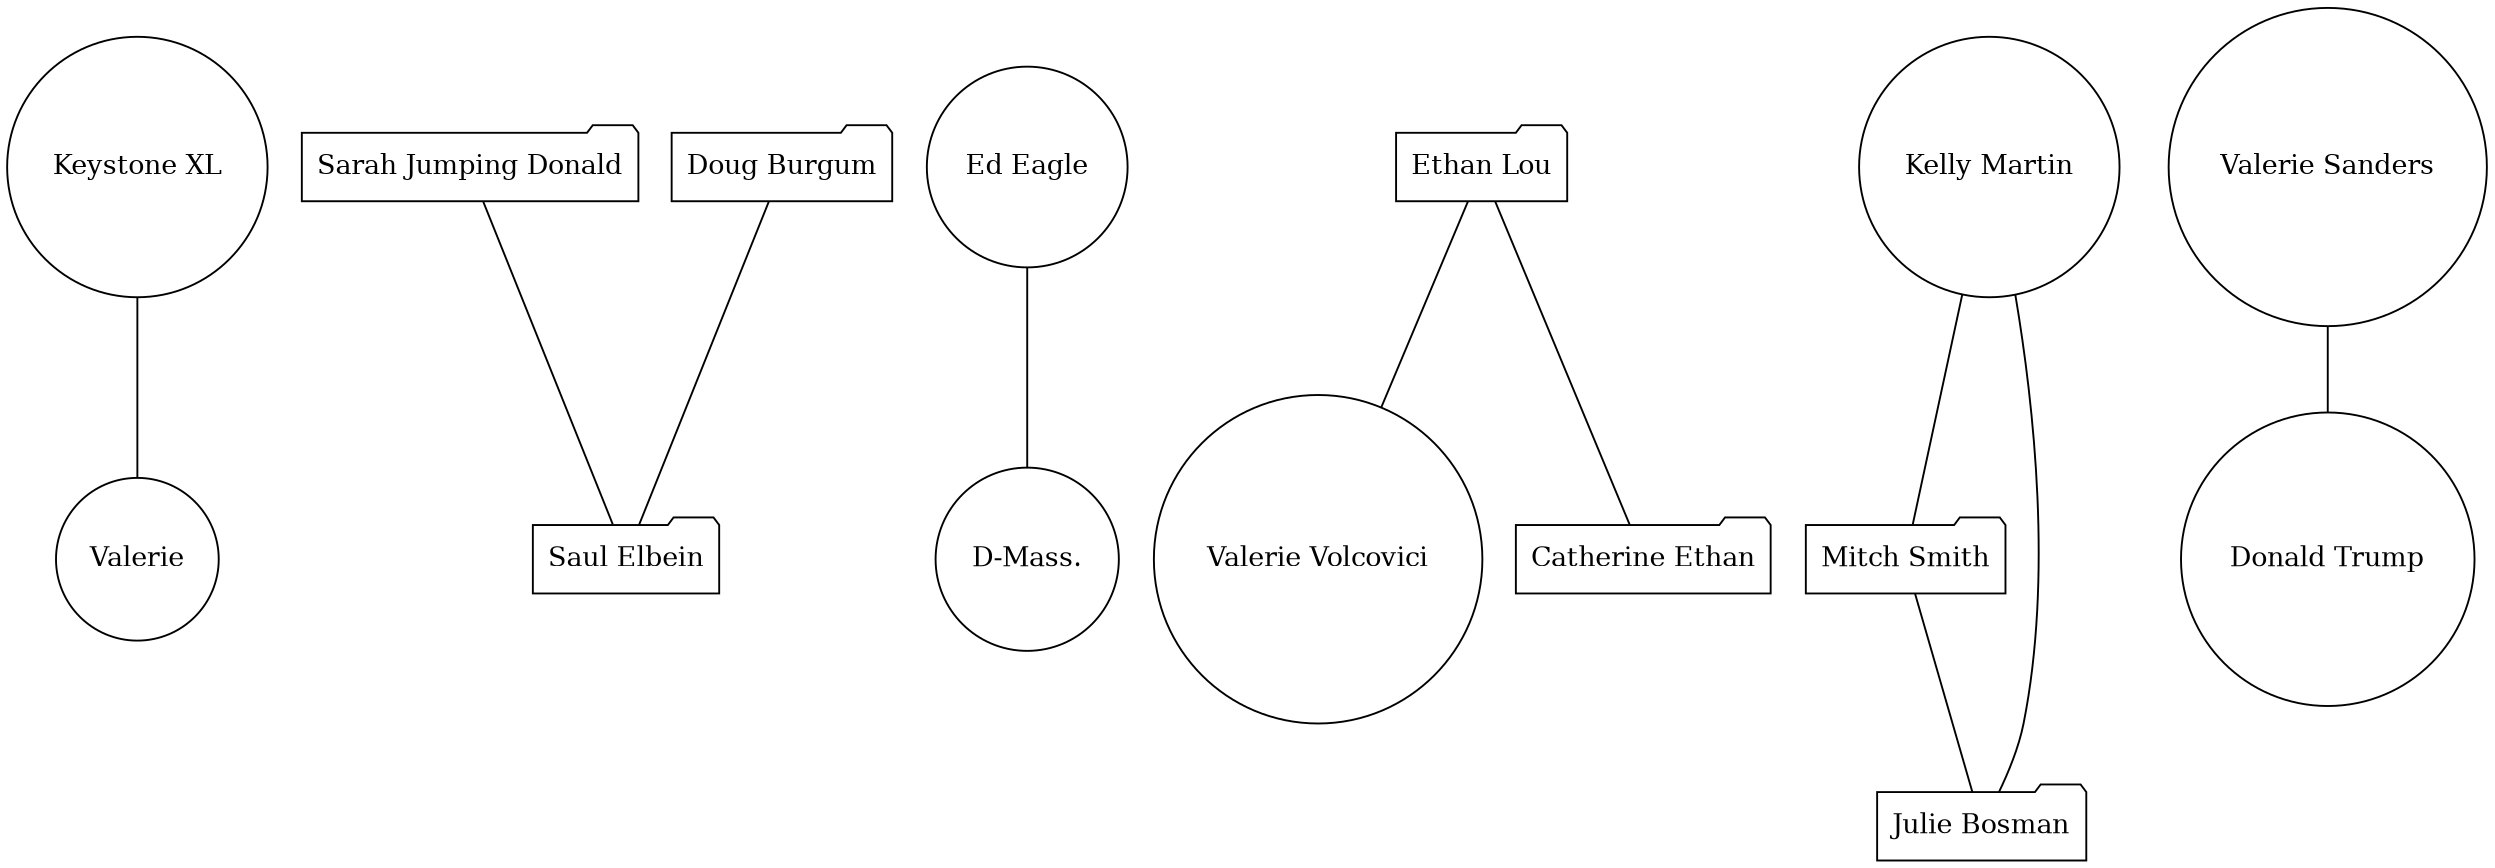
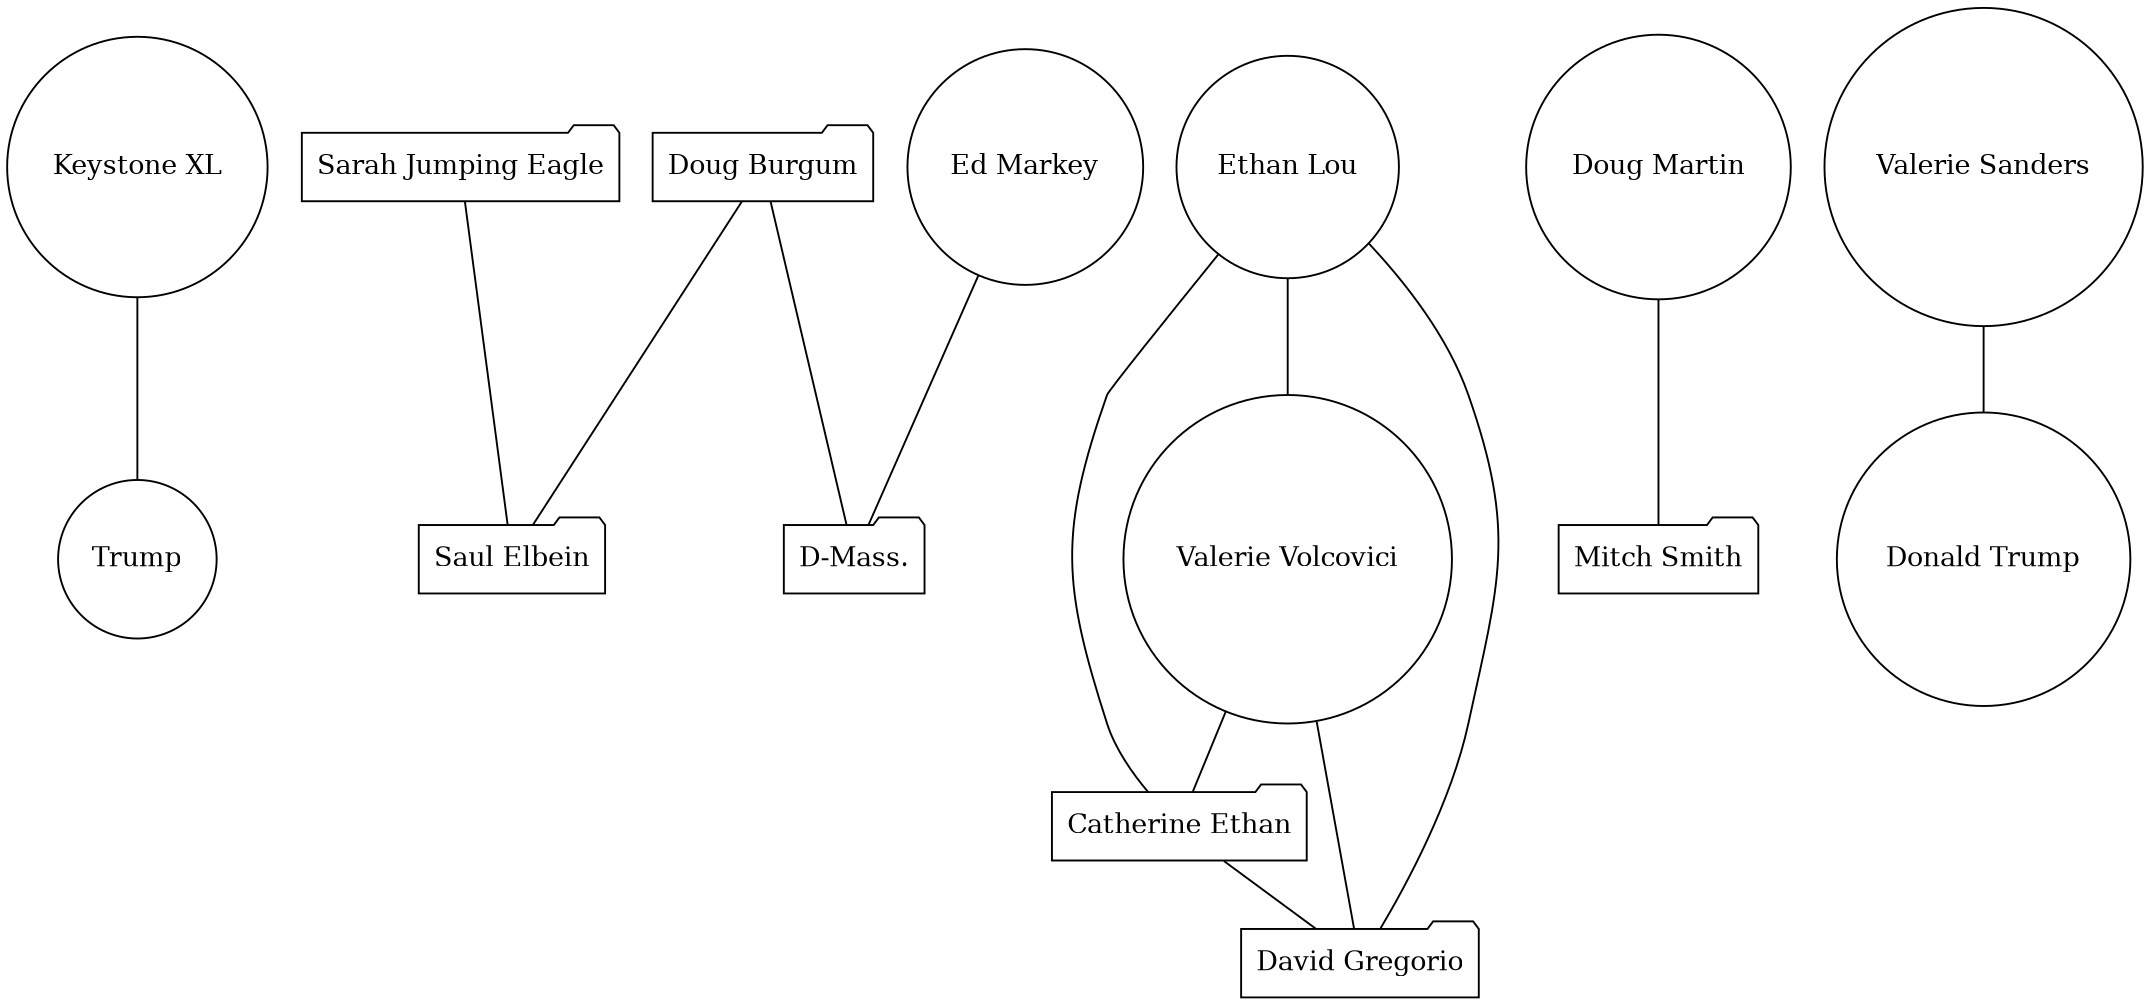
node "Sarah Jumping Donald": label "Sarah Jumping Donald" -> "Sarah Jumping Eagle"
node "Ed Eagle": label "Ed Eagle" -> "Ed Markey"
node "Ethan Lou": shape folder -> circle
node "Kelly Martin": label "Kelly Martin" -> "Doug Martin"
edge "Doug Burgum" -- "D-Mass.": added
node "Valerie": label "Valerie" -> "Trump"
node "D-Mass.": shape circle -> folder
edge "Valerie Volcovici" -- "Catherine Ethan": added
node "Julie Bosman": removed
node "David Gregorio": added
